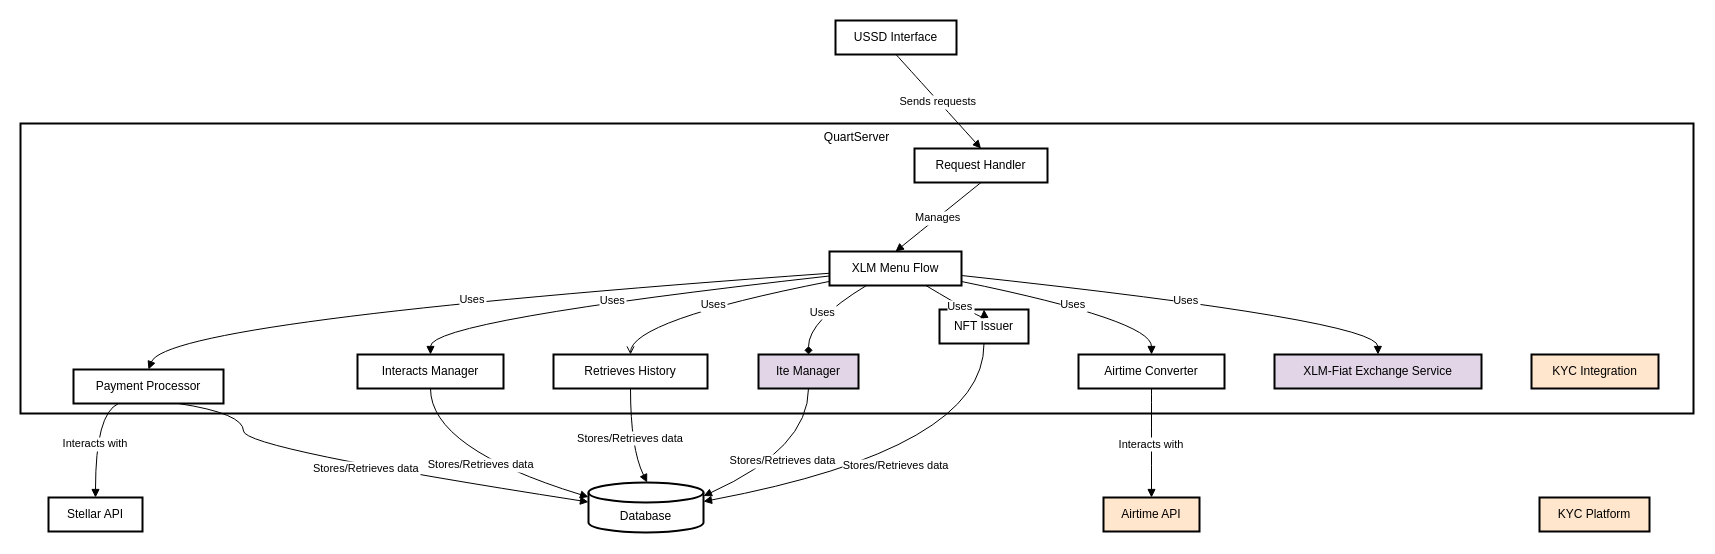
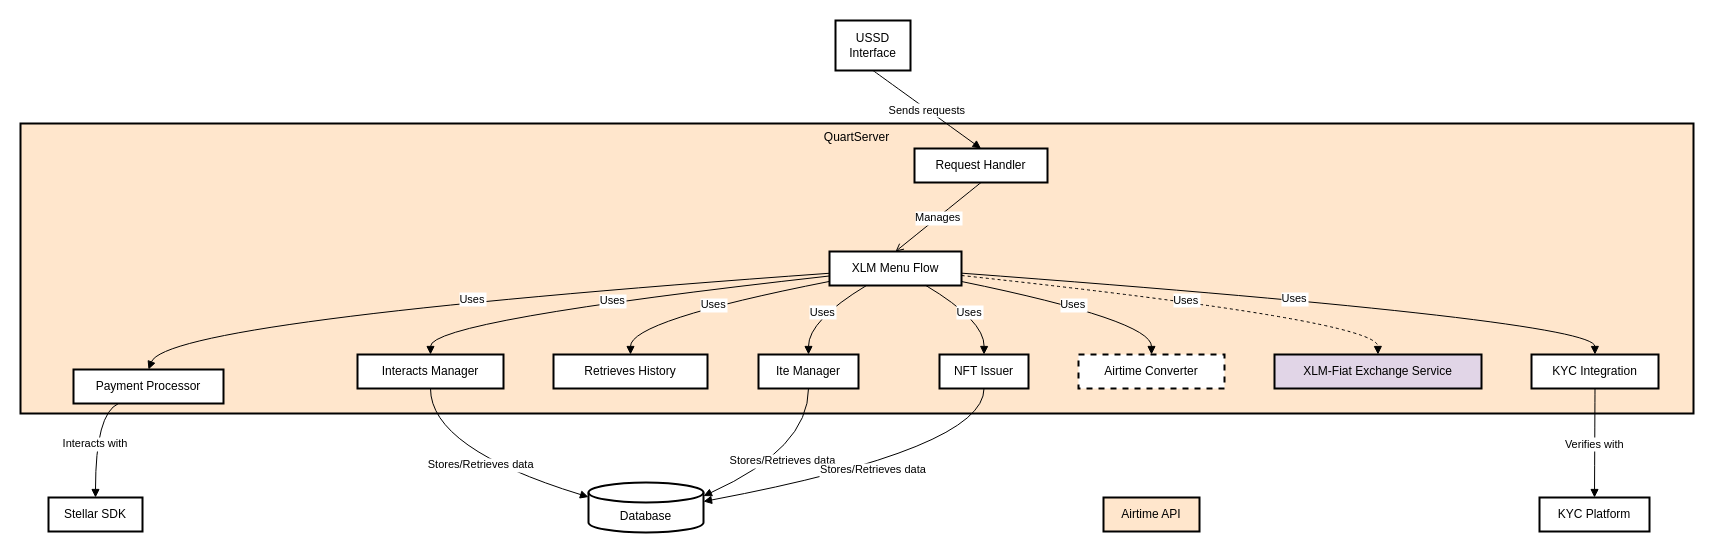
node "USSD Interface": size 121x34 -> 75x50
node "QuartServer": fillcolor #ffffff -> #ffe6cc
edge "Request Handler" -> "XLM Menu Flow": arrowhead block -> open
edge "XLM Menu Flow" -> "XLM-Fiat Exchange Service": style solid -> dashed
edge "XLM Menu Flow" -> "KYC Integration": added, label "Uses"
edge "XLM Menu Flow" -> "Retrieves History": arrowhead open -> block
node "NFT Issuer": moved (984, 327) -> (984, 372)
edge "XLM Menu Flow" -> "Ite Manager": arrowhead diamond -> block
node "Ite Manager": fillcolor #e1d5e7 -> #ffffff
node "Airtime Converter": style solid -> dashed
node "KYC Integration": fillcolor #ffe6cc -> #ffffff
edge "Retrieves History" -> "Database": removed, label "Stores/Retrieves data"
edge "KYC Integration" -> "KYC Platform": added, label "Verifies with"
edge "Airtime Converter" -> "Airtime API": removed, label "Interacts with"
edge "Payment Processor" -> "Database": removed, label "Stores/Retrieves data"
node "Stellar API": label "Stellar API" -> "Stellar SDK"
node "KYC Platform": fillcolor #ffe6cc -> #ffffff
